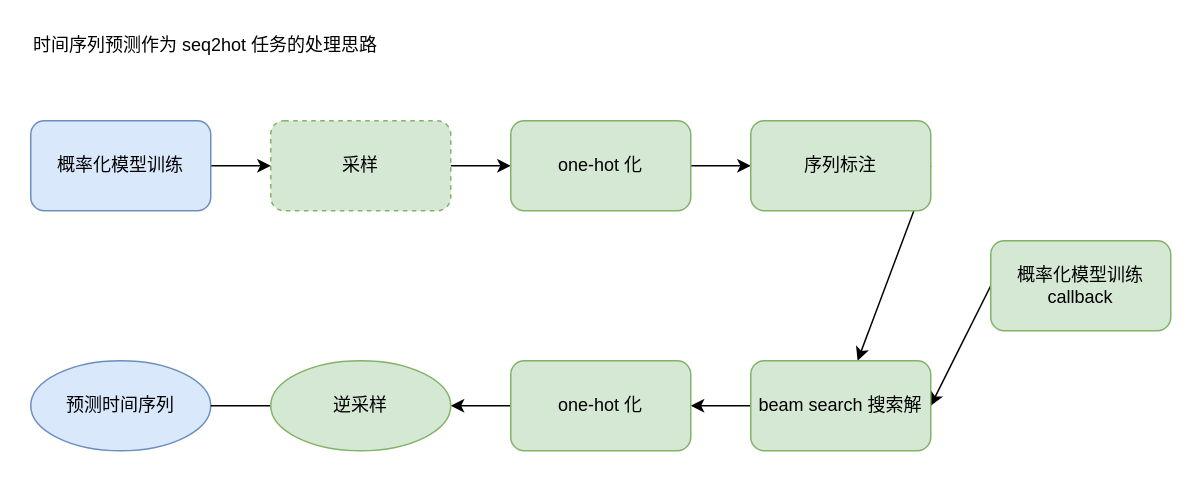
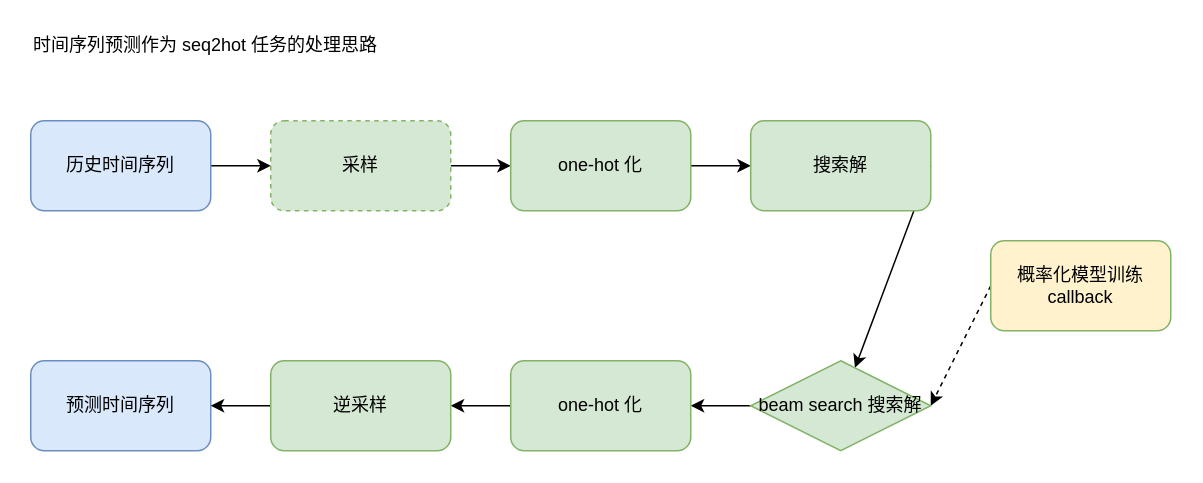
node "概率化模型训练": label "概率化模型训练" -> "历史时间序列"
node "序列标注": label "序列标注" -> "搜索解"
node "概率化模型训练 callback": fillcolor #d5e8d4 -> #fff2cc
edge "概率化模型训练 callback" -> "beam search 搜索解": style solid -> dashed
node "预测时间序列": shape ellipse -> rounded rectangle
edge "预测时间序列" -- "逆采样": arrowhead none -> classic
node "逆采样": shape ellipse -> rounded rectangle
node "beam search 搜索解": shape rounded rectangle -> diamond
